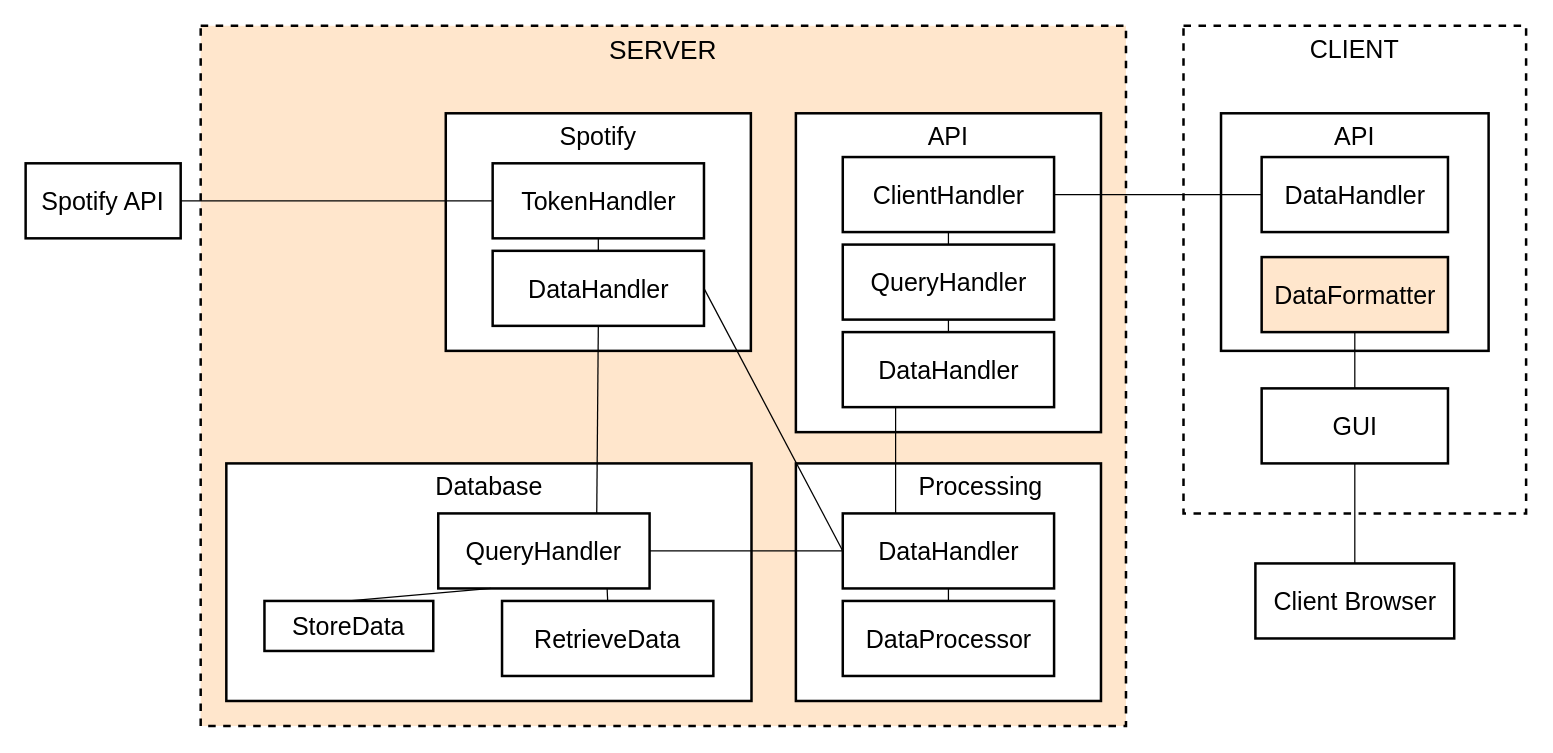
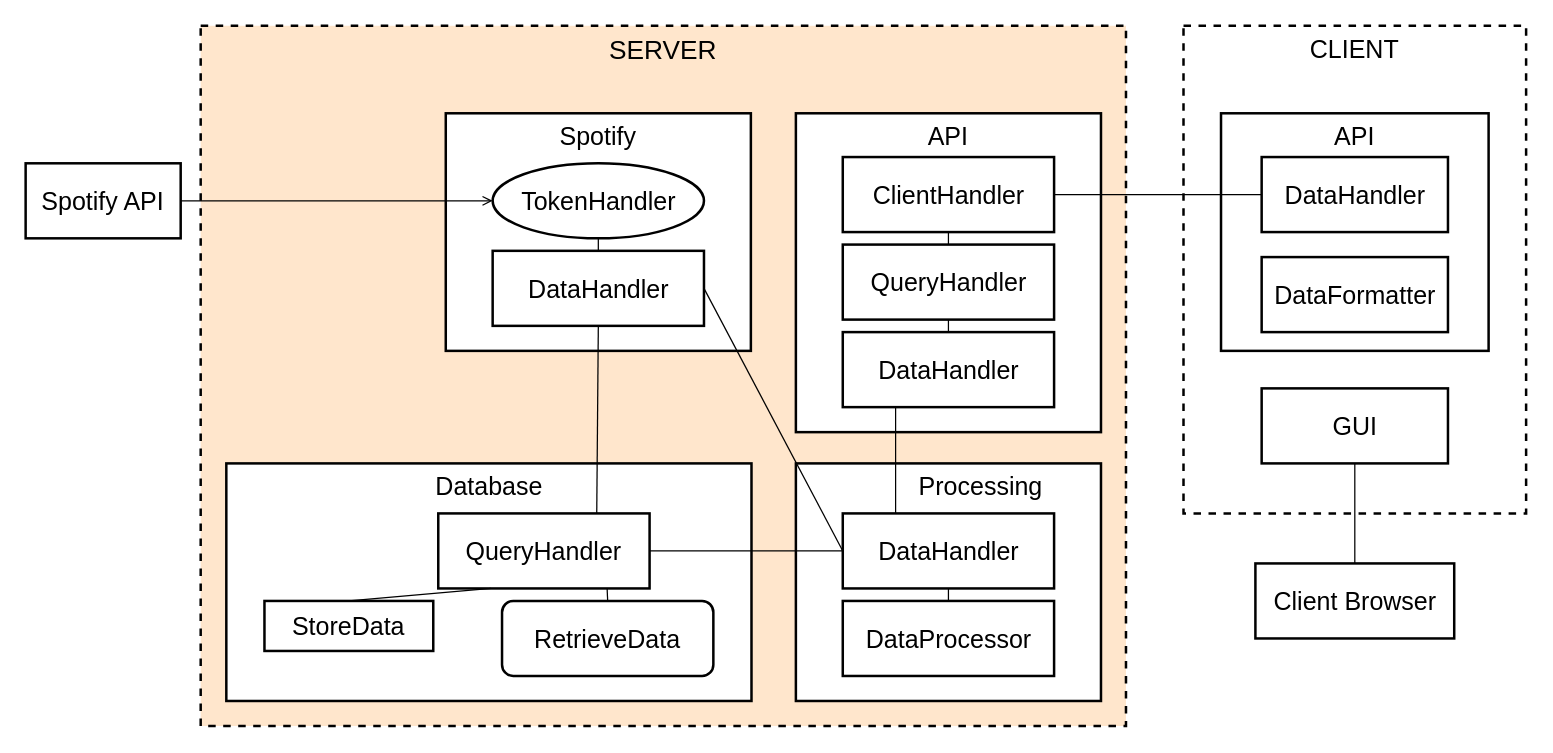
edge "Spotify API" -- "TokenHandler": arrowhead none -> open
node "TokenHandler": shape rectangle -> ellipse
node "DataFormatter": fillcolor #ffe6cc -> #ffffff
edge "DataFormatter" -- "GUI": removed
node "RetrieveData": shape rectangle -> rounded rectangle
